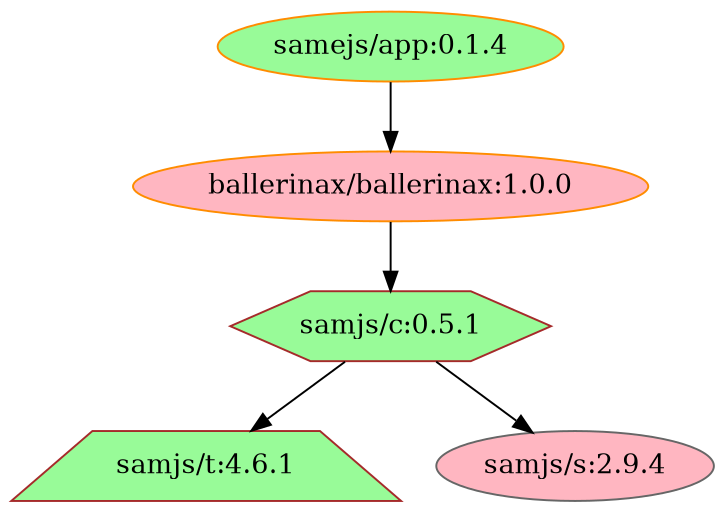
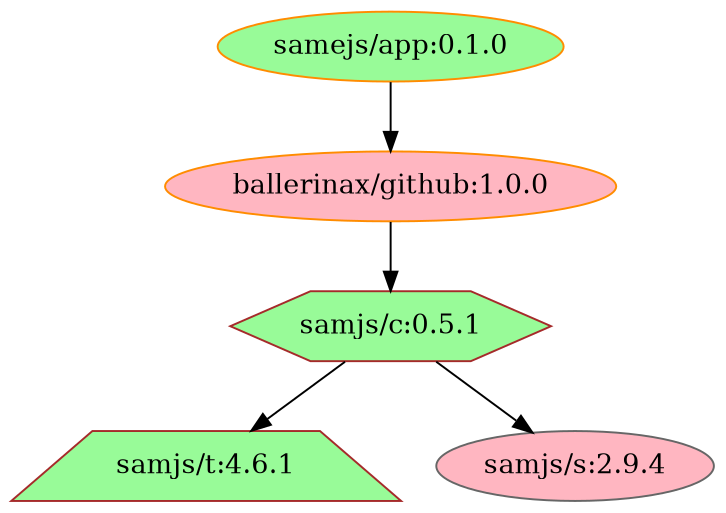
node "samejs/app:0.1.4": label "samejs/app:0.1.4" -> "samejs/app:0.1.0"
node "ballerinax/ballerinax:1.0.0": label "ballerinax/ballerinax:1.0.0" -> "ballerinax/github:1.0.0"
